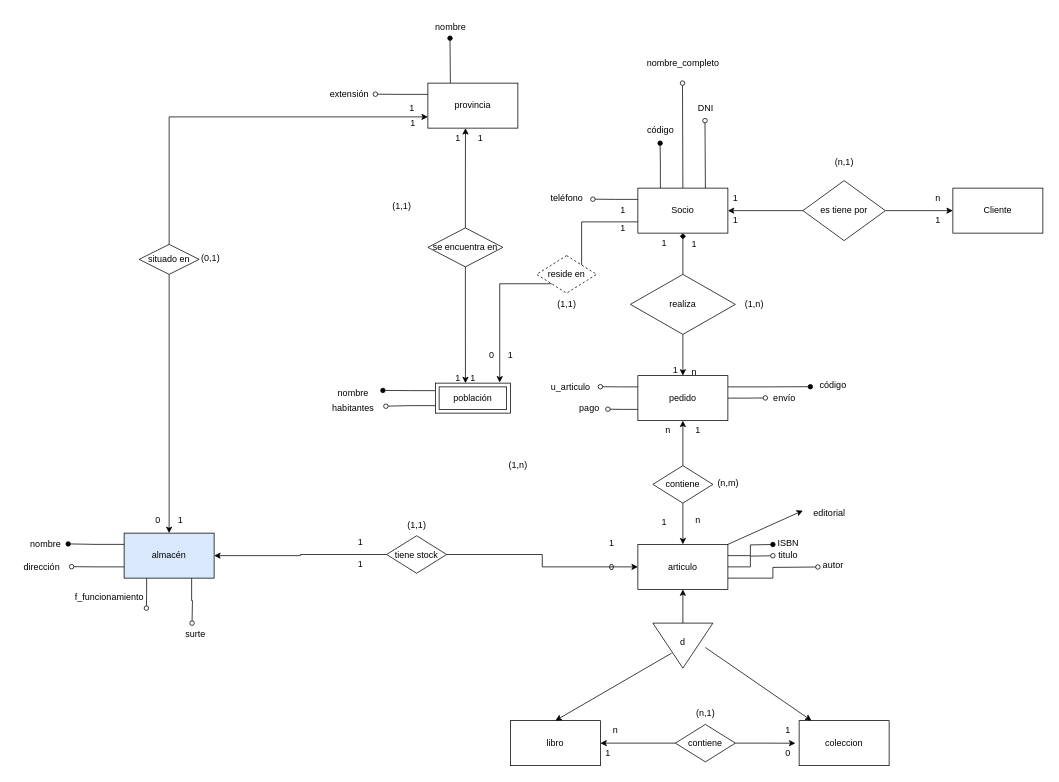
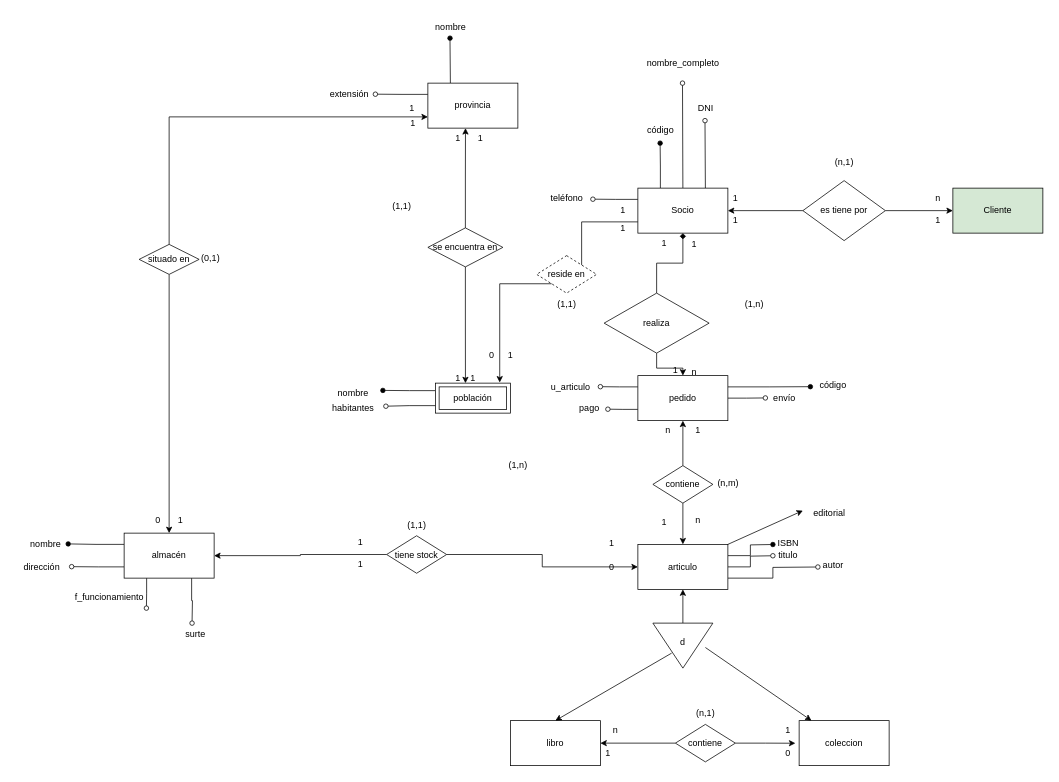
node "Cliente": fillcolor #ffffff -> #d5e8d4
node "realiza": moved (683, 304) -> (657, 323)
node "almacén": fillcolor #dae8fc -> #ffffff
